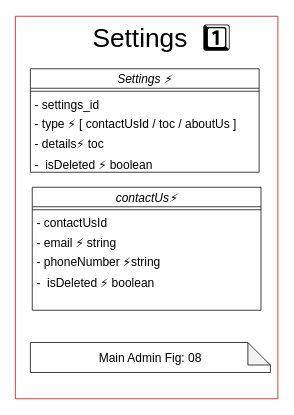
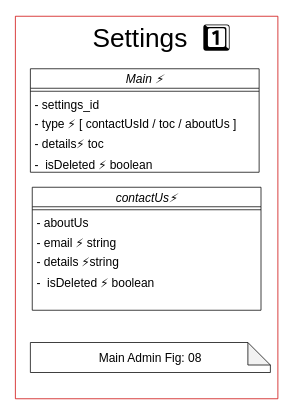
node "Settings ⚡": label "Settings ⚡" -> "Main ⚡"
node "- contactUsId": label "- contactUsId" -> "- aboutUs"
node "- phoneNumber ⚡string": label "- phoneNumber ⚡string" -> "- details ⚡string"
